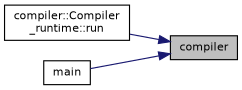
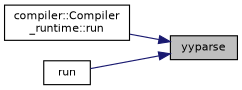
node "compiler": label "compiler" -> "yyparse"
node "main": label "main" -> "run"
